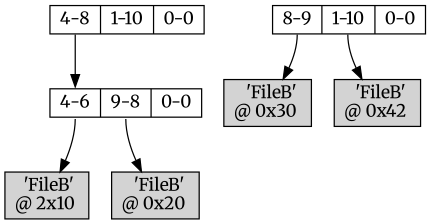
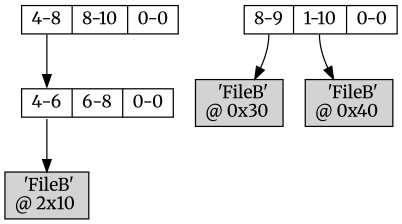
node "4-8": text "1-10" -> "8-10"
node "4-6": text "9-8" -> "6-8"
node "'FileB' @ 0x42": label "'FileB' @ 0x42" -> "'FileB' @ 0x40"
node "'FileB' @ 0x20": removed
